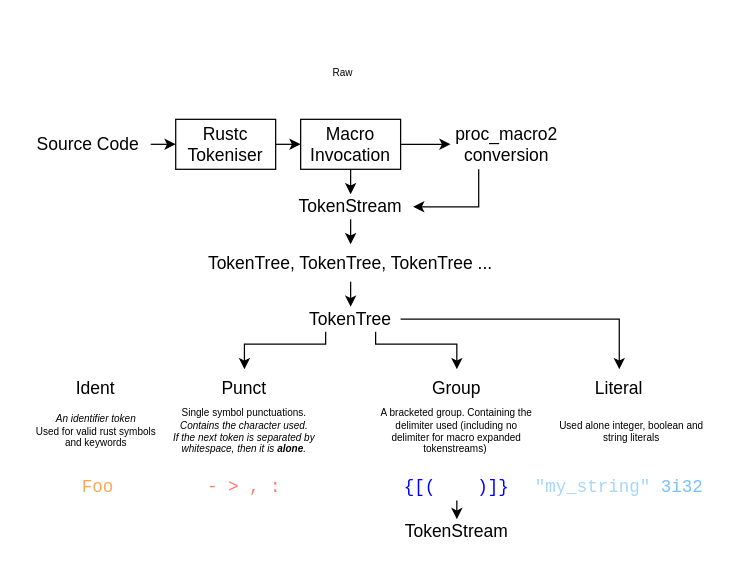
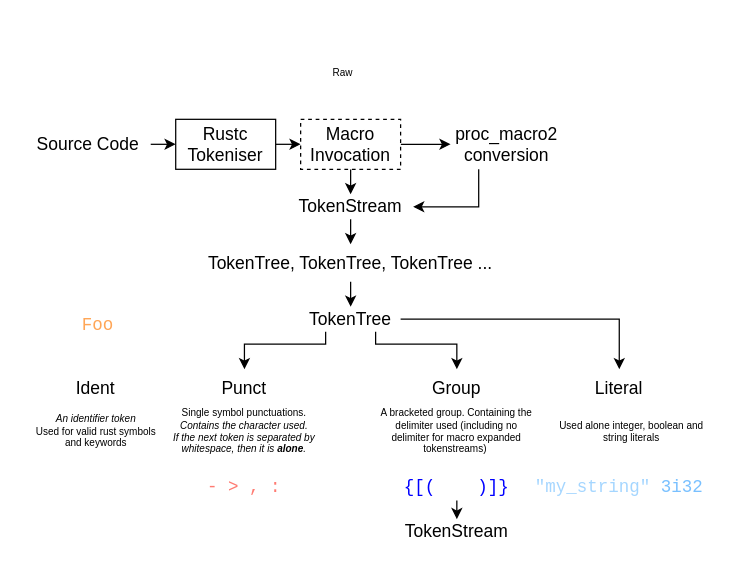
node "Macro Invocation": style solid -> dashed
node "Foo": moved (98, 488) -> (98, 326)
